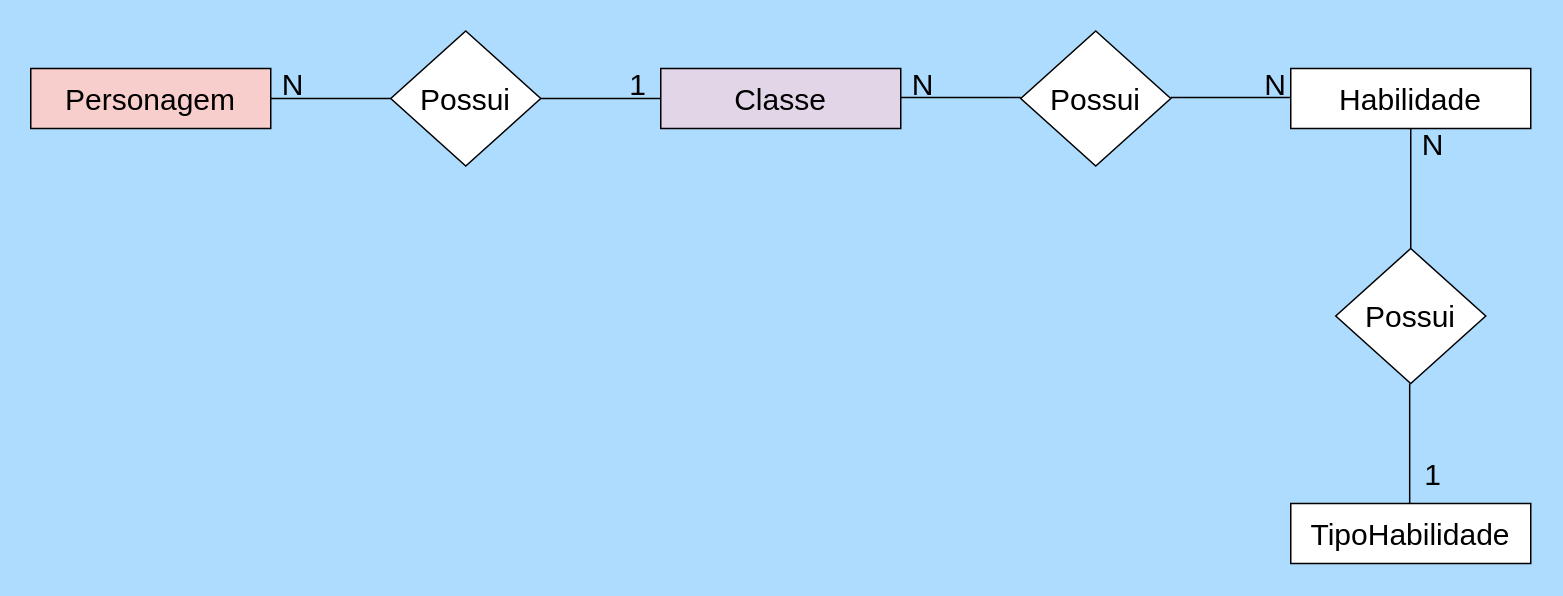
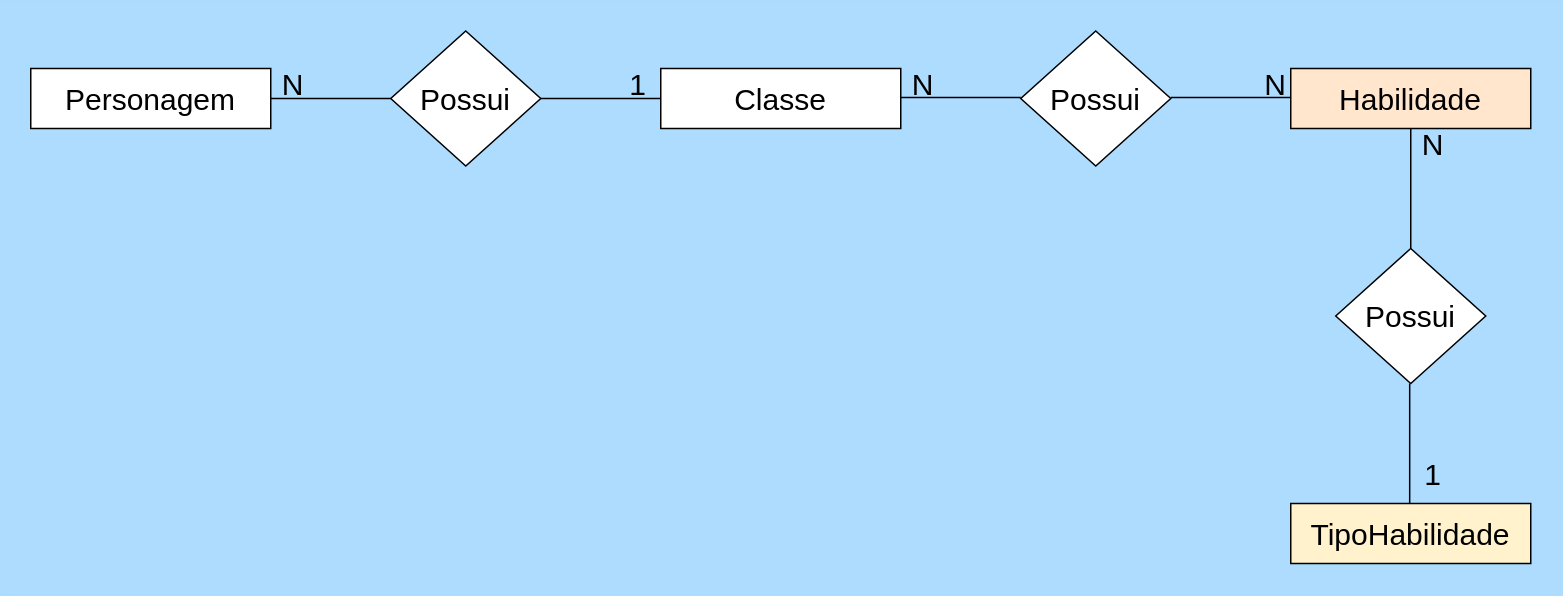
node "Personagem": fillcolor #f8cecc -> #ffffff
node "Classe": fillcolor #e1d5e7 -> #ffffff
node "Habilidade": fillcolor #ffffff -> #ffe6cc
node "TipoHabilidade": fillcolor #ffffff -> #fff2cc
